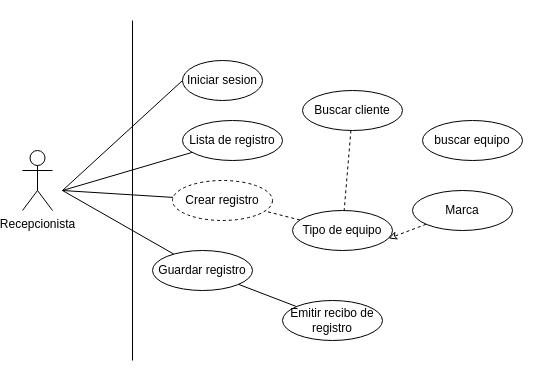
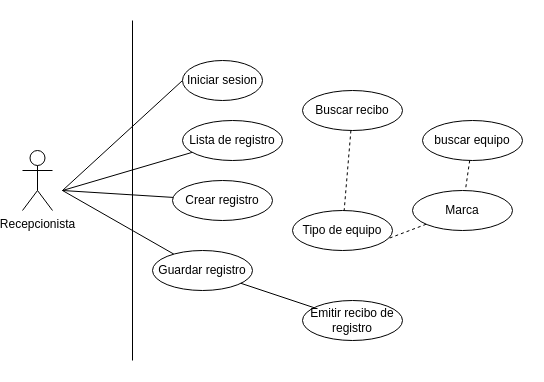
node "Buscar cliente": label "Buscar cliente" -> "Buscar recibo"
edge "buscar equipo" -- "Marca": added
node "Crear registro": style dashed -> solid
edge "Crear registro" -- "Tipo de equipo": removed
edge "Marca" -> "Tipo de equipo": arrowhead classic -> none
node "Emitir recibo de registro": moved (333, 321) -> (353, 321)
